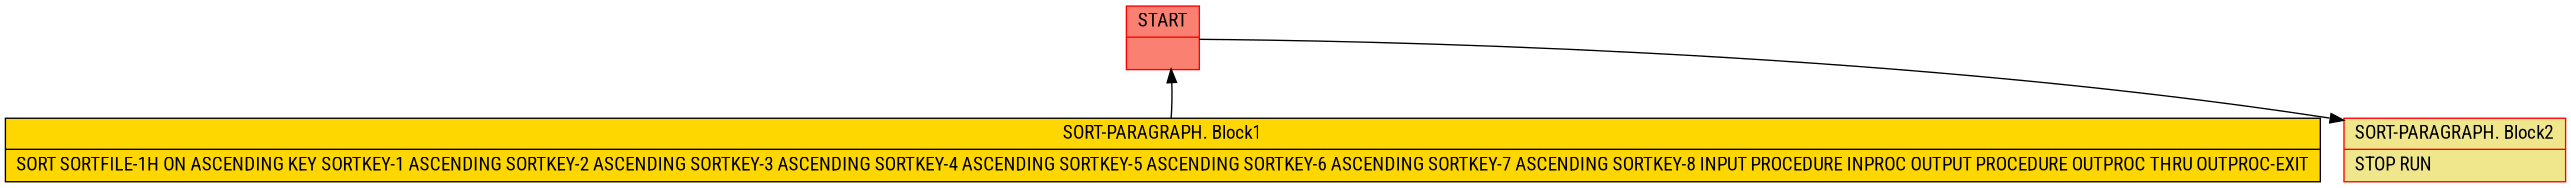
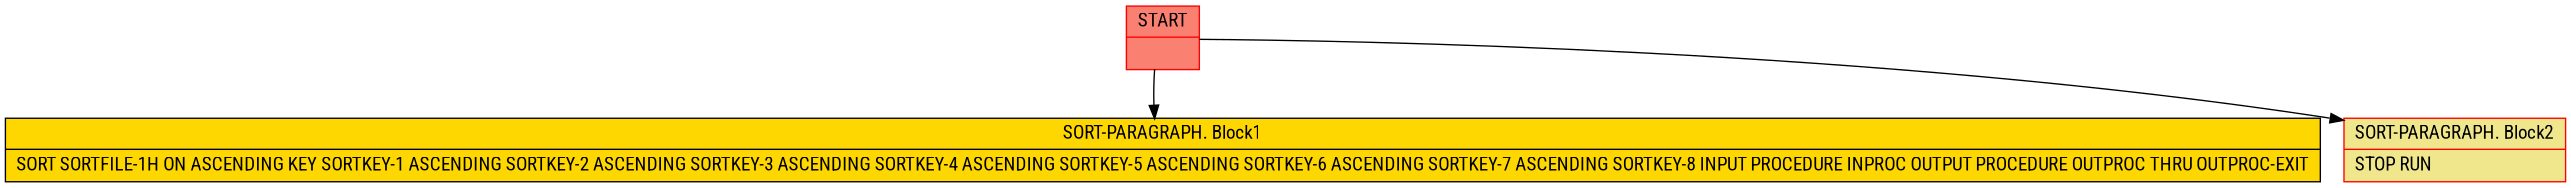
edge "SORT-PARAGRAPH. Block1" -> "START": reversed
